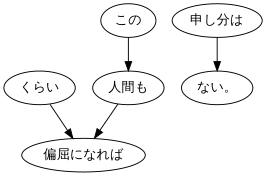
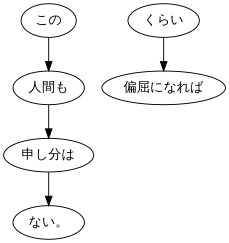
edge "人間も" -> "偏屈になれば": now "人間も" -> "申し分は"
